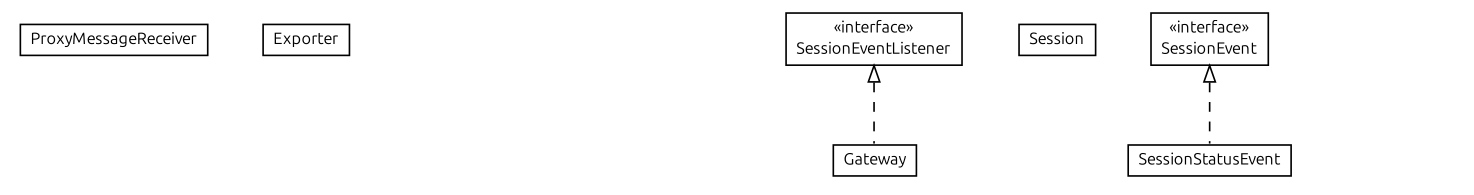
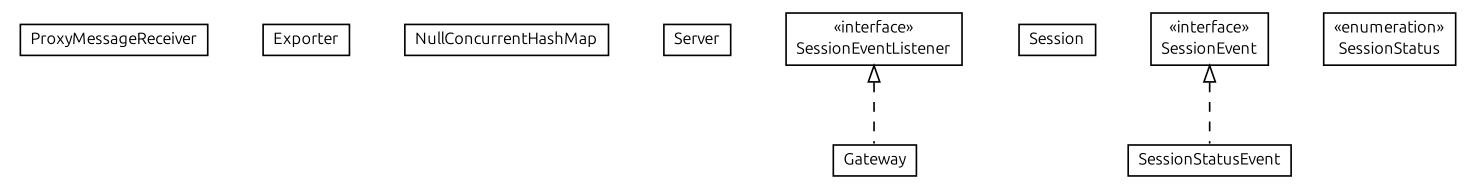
node "NullConcurrentHashMap": added
node "Server": added
node "SessionStatus": added
